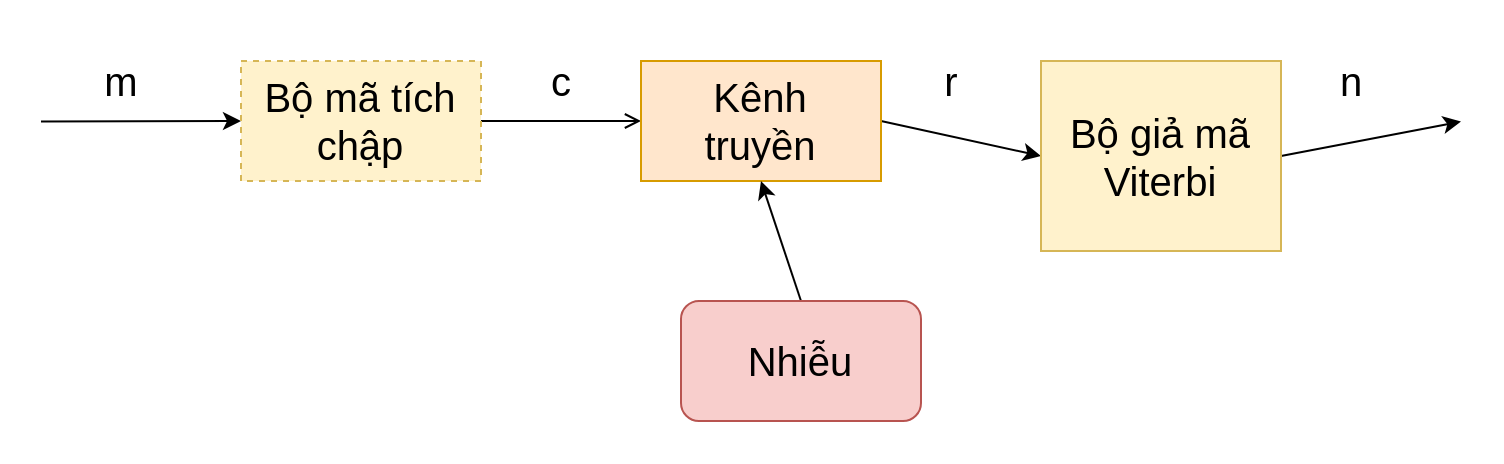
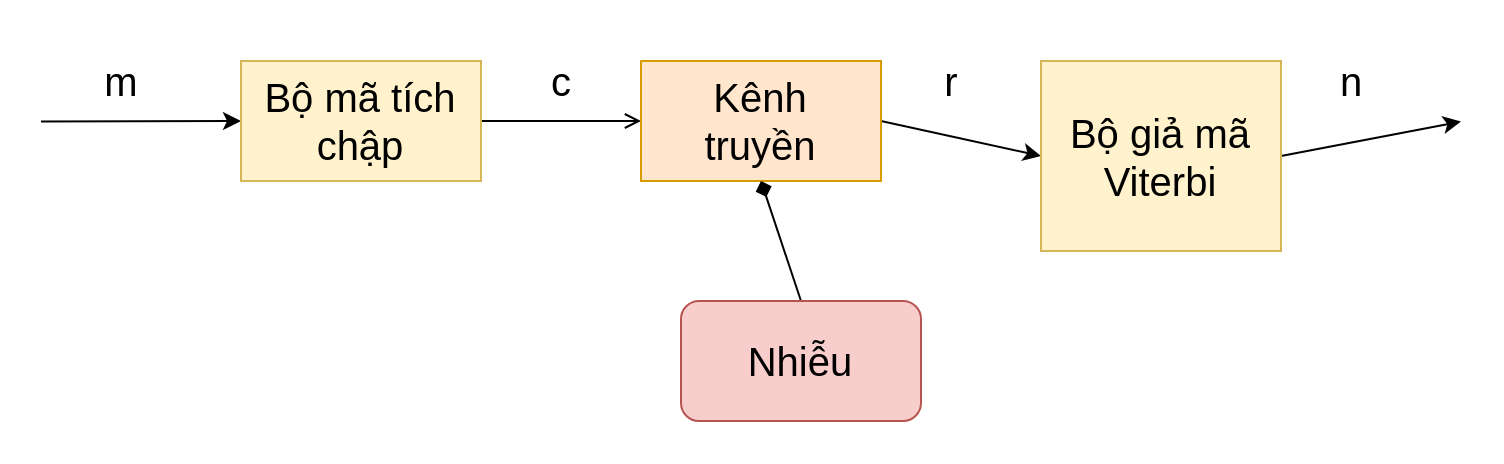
node "Bộ mã tích chập": style dashed -> solid
edge "Nhiễu" -> "Kênh truyền": arrowhead classic -> diamond
